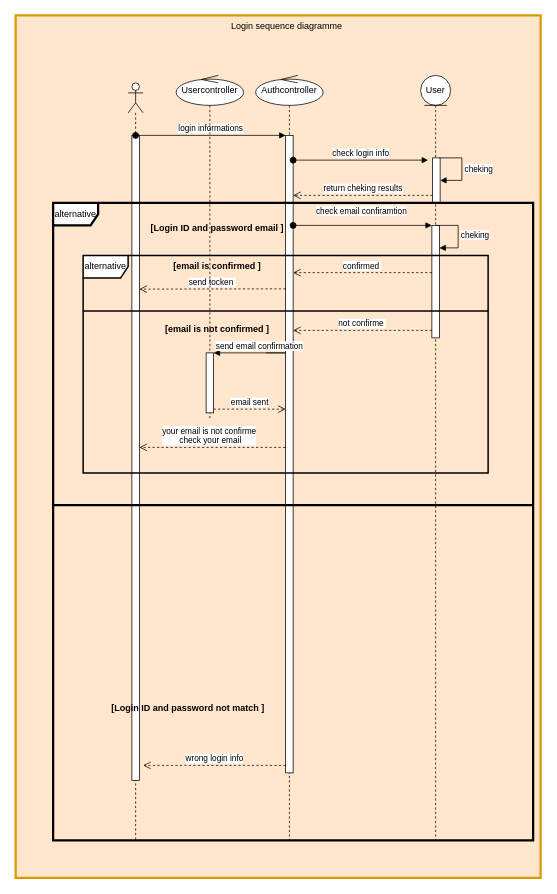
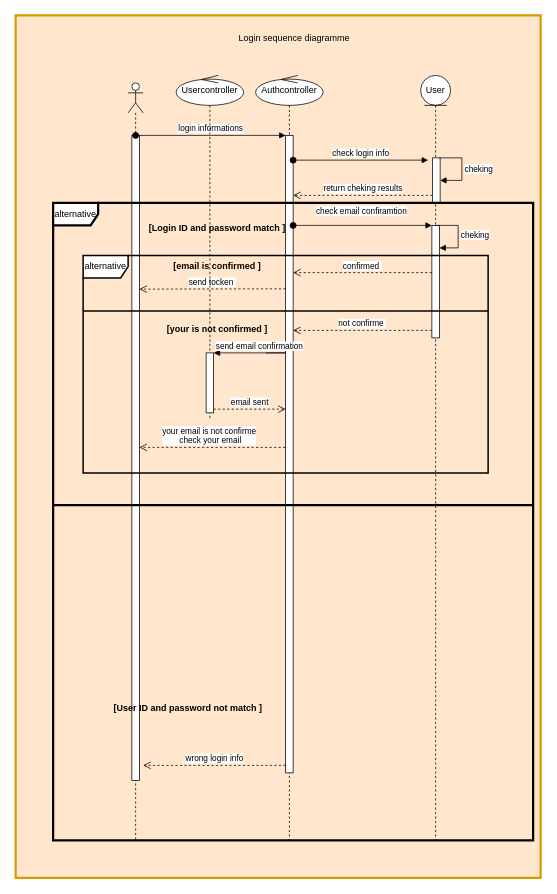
node "Login sequence diagramme": moved (289, 27) -> (297, 38)
node "[Login ID and password email ]": label "[Login ID and password email ]" -> "[Login ID and password match ]"
node "[email is not confirmed ]": label "[email is not confirmed ]" -> "[your is not confirmed ]"
node "[Login ID and password not match ]": label "[Login ID and password not match ]" -> "[User ID and password not match ]"
